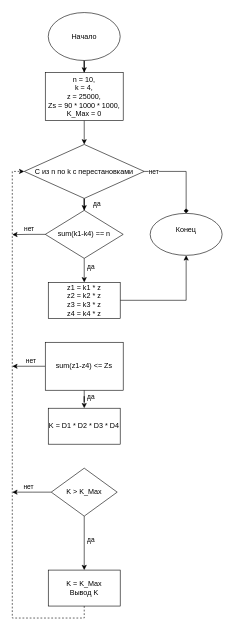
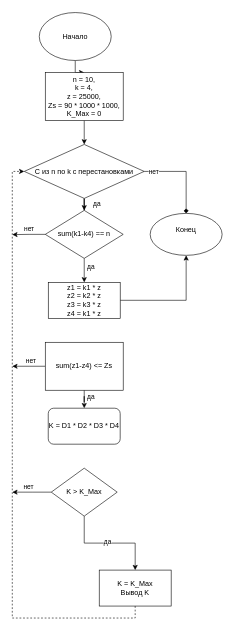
node "Начало": moved (84, 36) -> (75, 36)
node "z1 = k1 * z z2 = k2 * z z3 = k3 * z z4 = k4 * z": label "z1 = k1 * z z2 = k2 * z z3 = k3 * z z4 = k4 * z" -> "z1 = k1 * z z2 = k2 * z z3 = k3 * z z4 = k1 * z"
node "K = D1 * D2 * D3 * D4": shape rectangle -> rounded rectangle
node "K = K_Max Вывод K": moved (84, 588) -> (135, 588)
